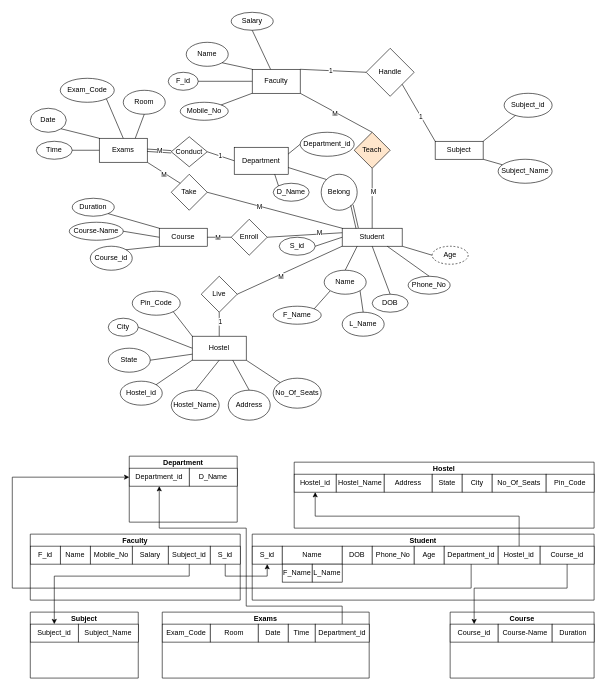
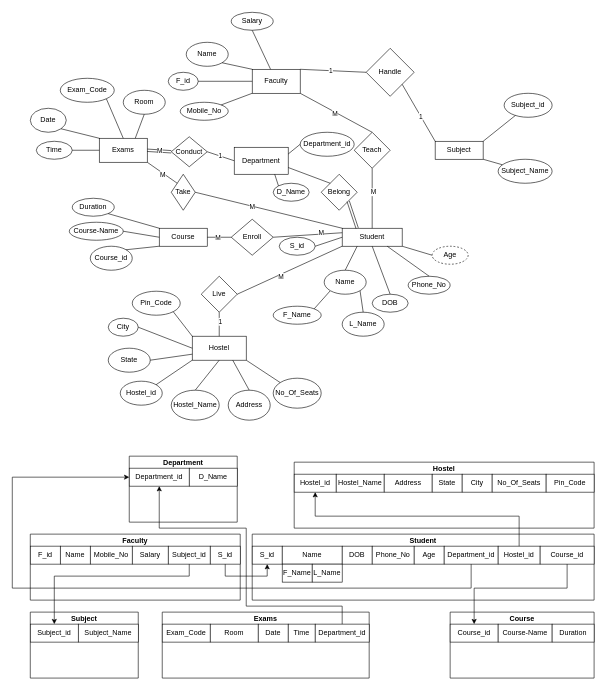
node "Teach": fillcolor #ffe6cc -> #ffffff
node "Take": size 36x36 -> 24x36
node "Belong": shape ellipse -> diamond
node "Enroll": size 36x36 -> 42x36
